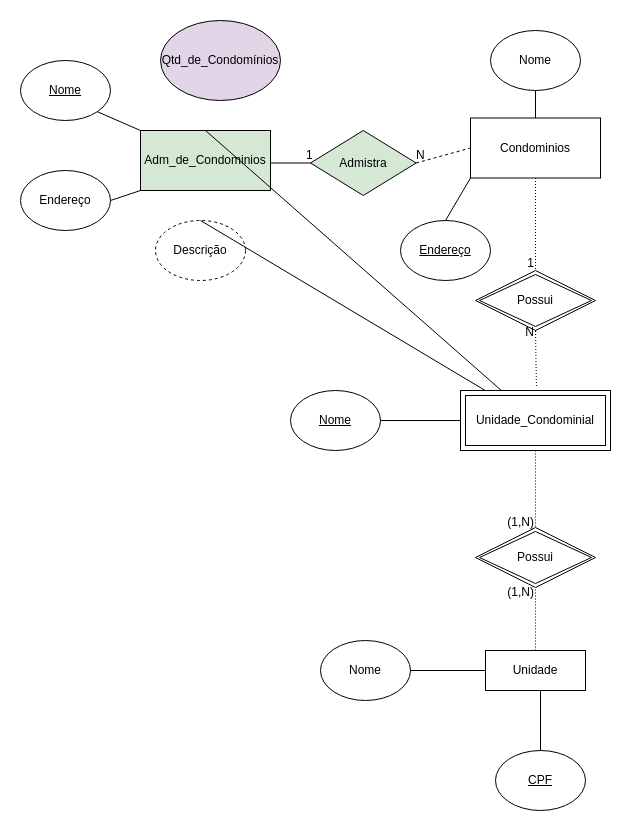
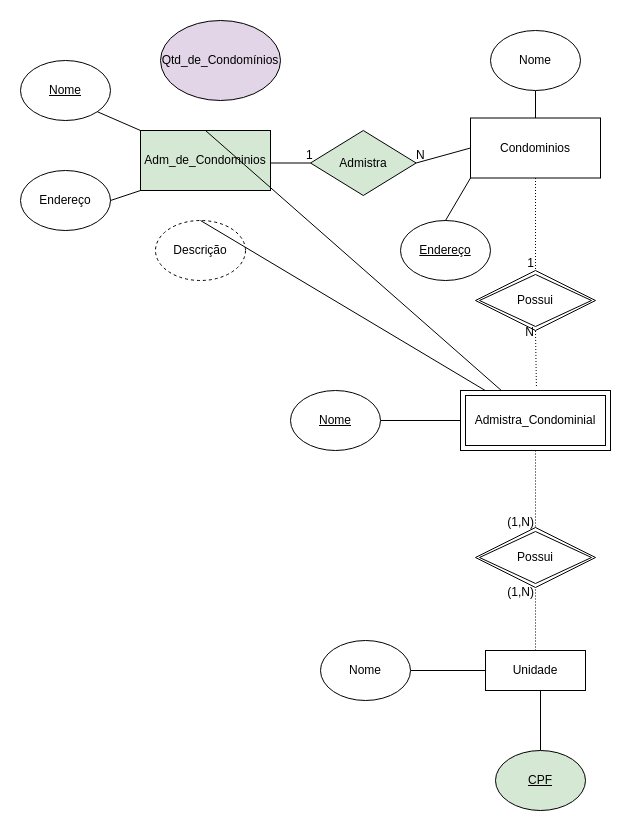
edge "Condominios" -- "Admistra": style dashed -> solid
node "Unidade_Condominial": label "Unidade_Condominial" -> "Admistra_Condominial"
node "CPF": fillcolor #ffffff -> #d5e8d4
